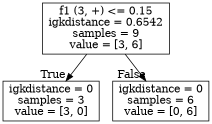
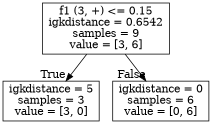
node "igkdistance = 0 samples = 3 value = [3, 0]": label "igkdistance = 0 samples = 3 value = [3, 0]" -> "igkdistance = 5 samples = 3 value = [3, 0]"
